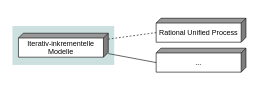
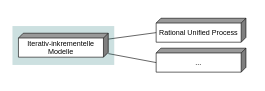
edge "Rational Unified Process" -- "Iterativ-inkrementelle Modelle": style dashed -> solid
